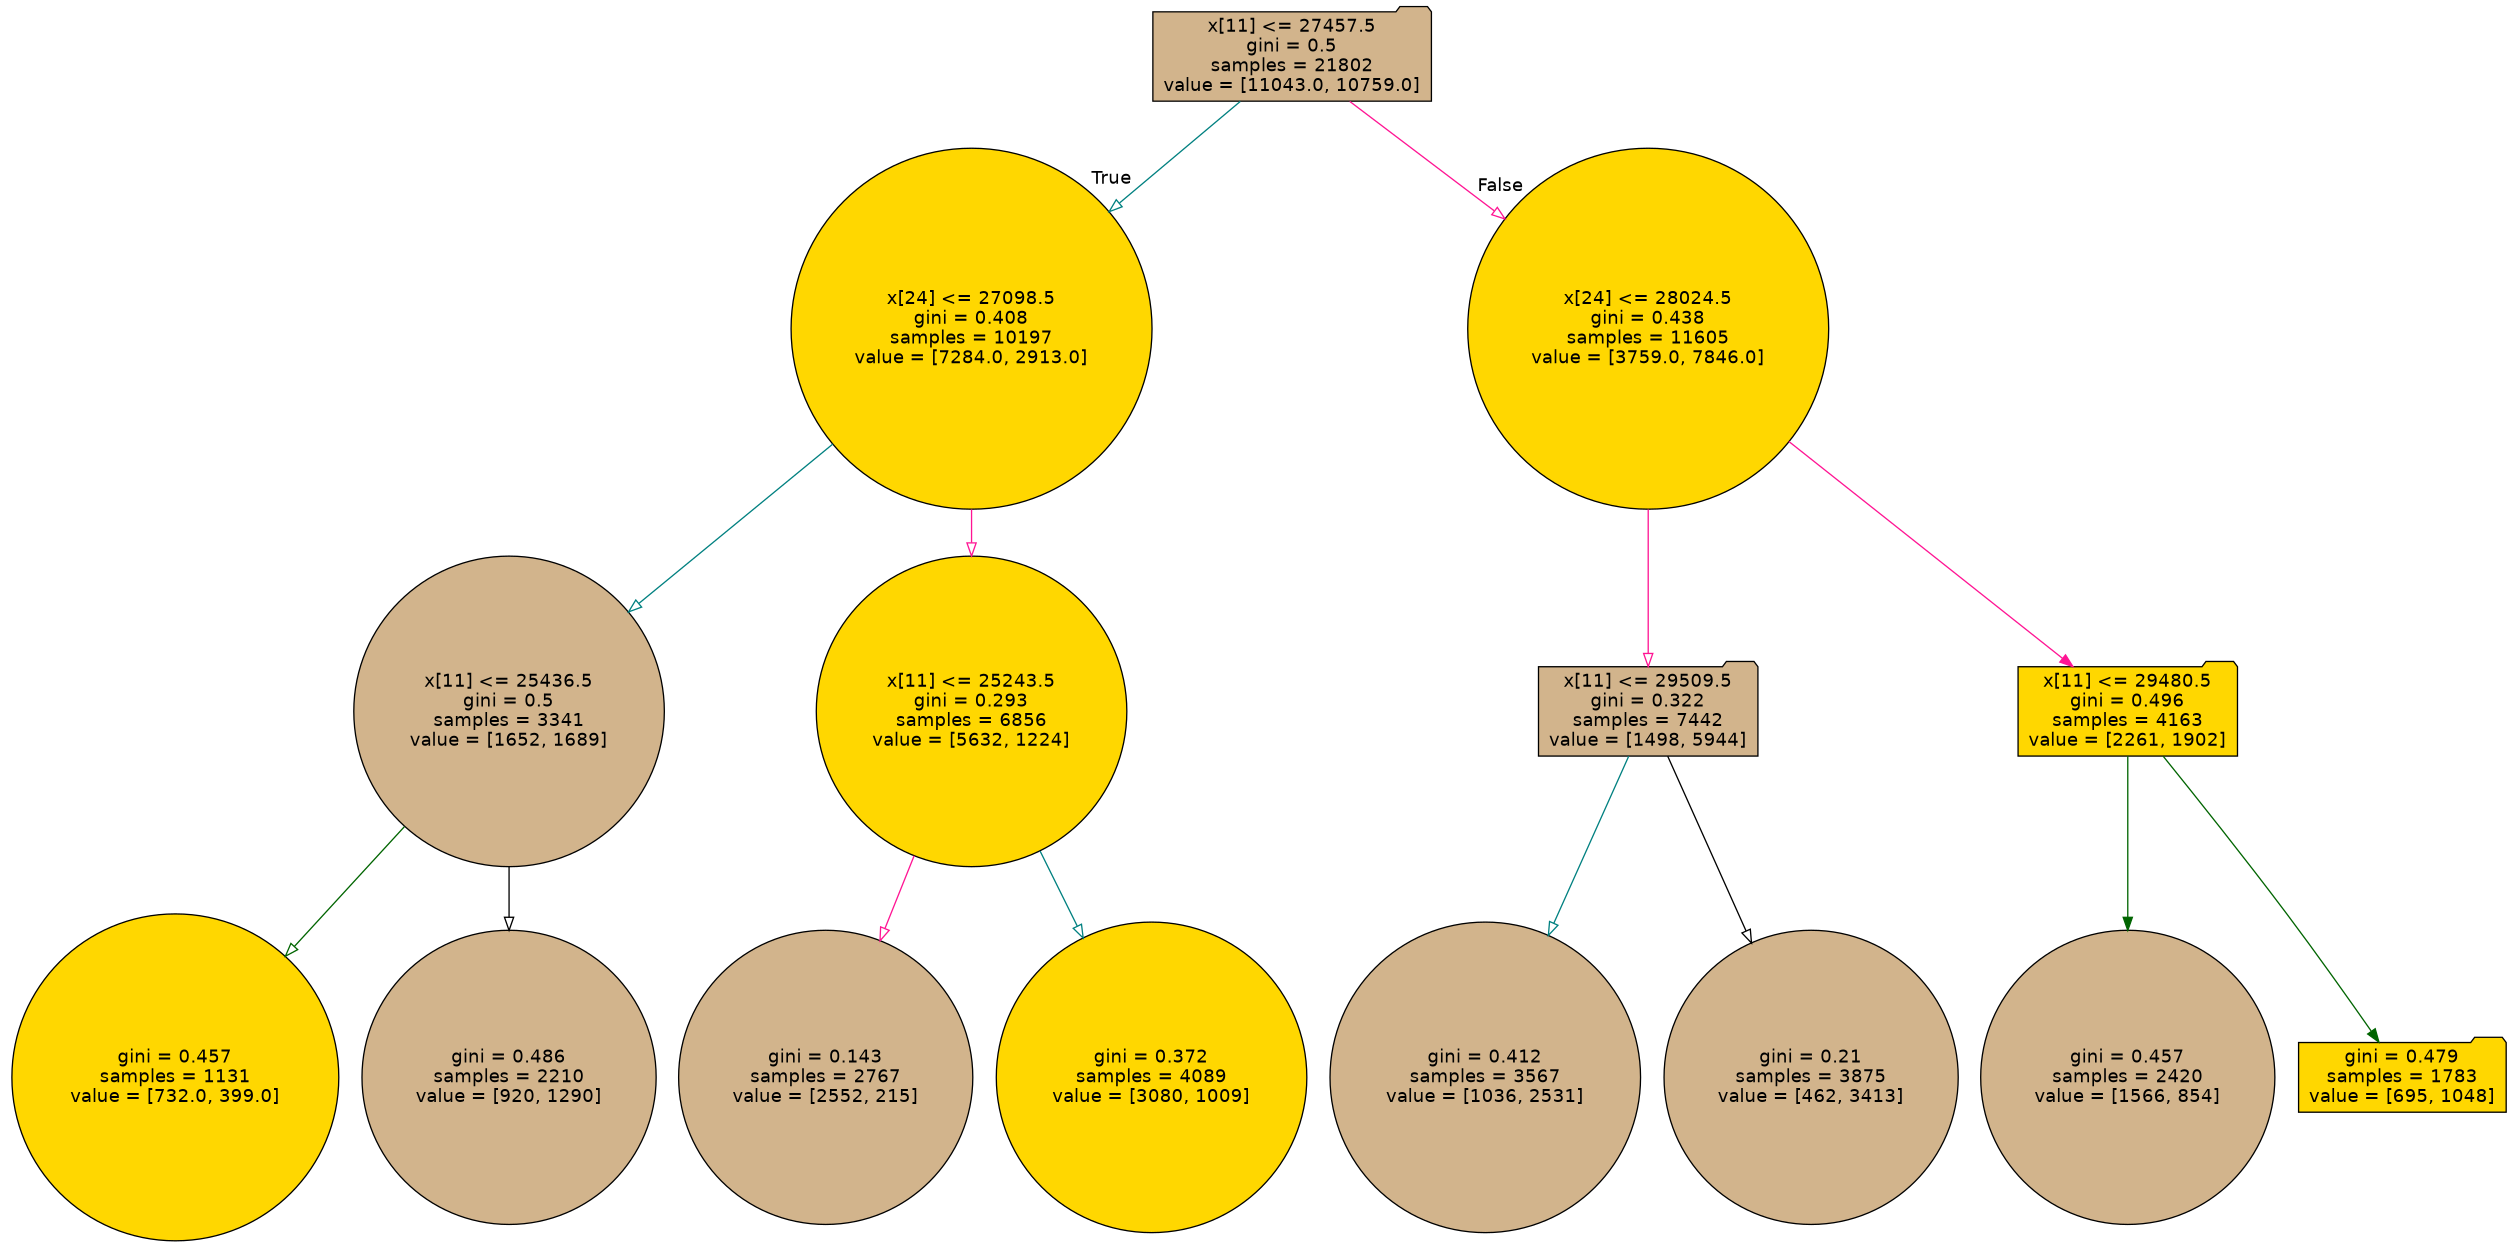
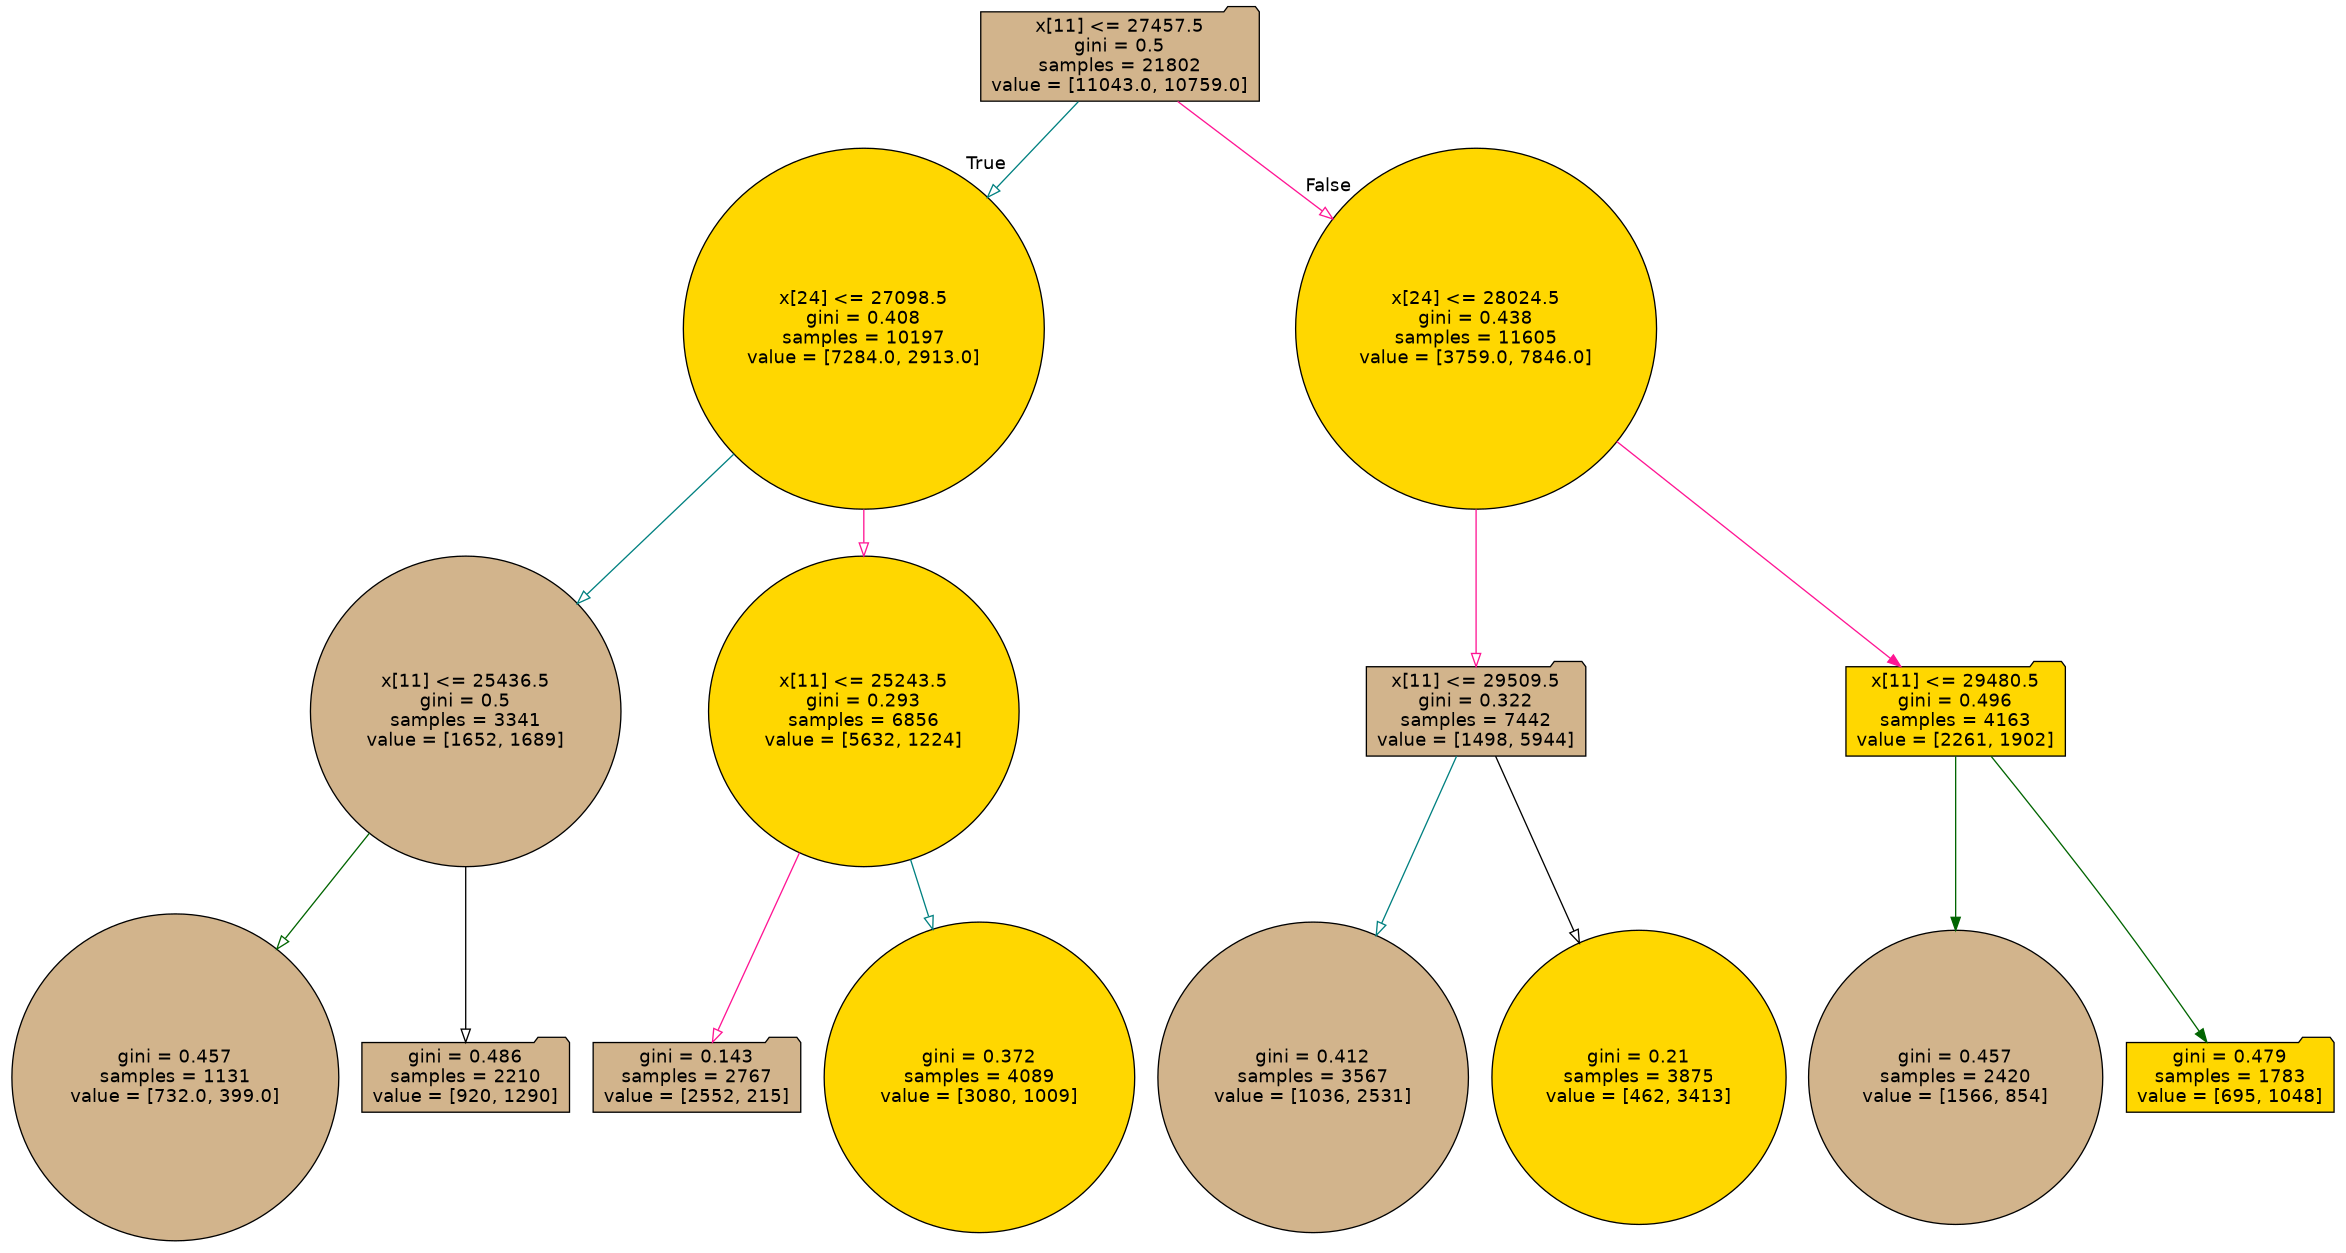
node "gini = 0.457 samples = 1131 value = [732.0, 399.0]": fillcolor gold -> tan
node "gini = 0.486 samples = 2210 value = [920, 1290]": shape circle -> folder
node "gini = 0.143 samples = 2767 value = [2552, 215]": shape circle -> folder
node "gini = 0.21 samples = 3875 value = [462, 3413]": fillcolor tan -> gold
